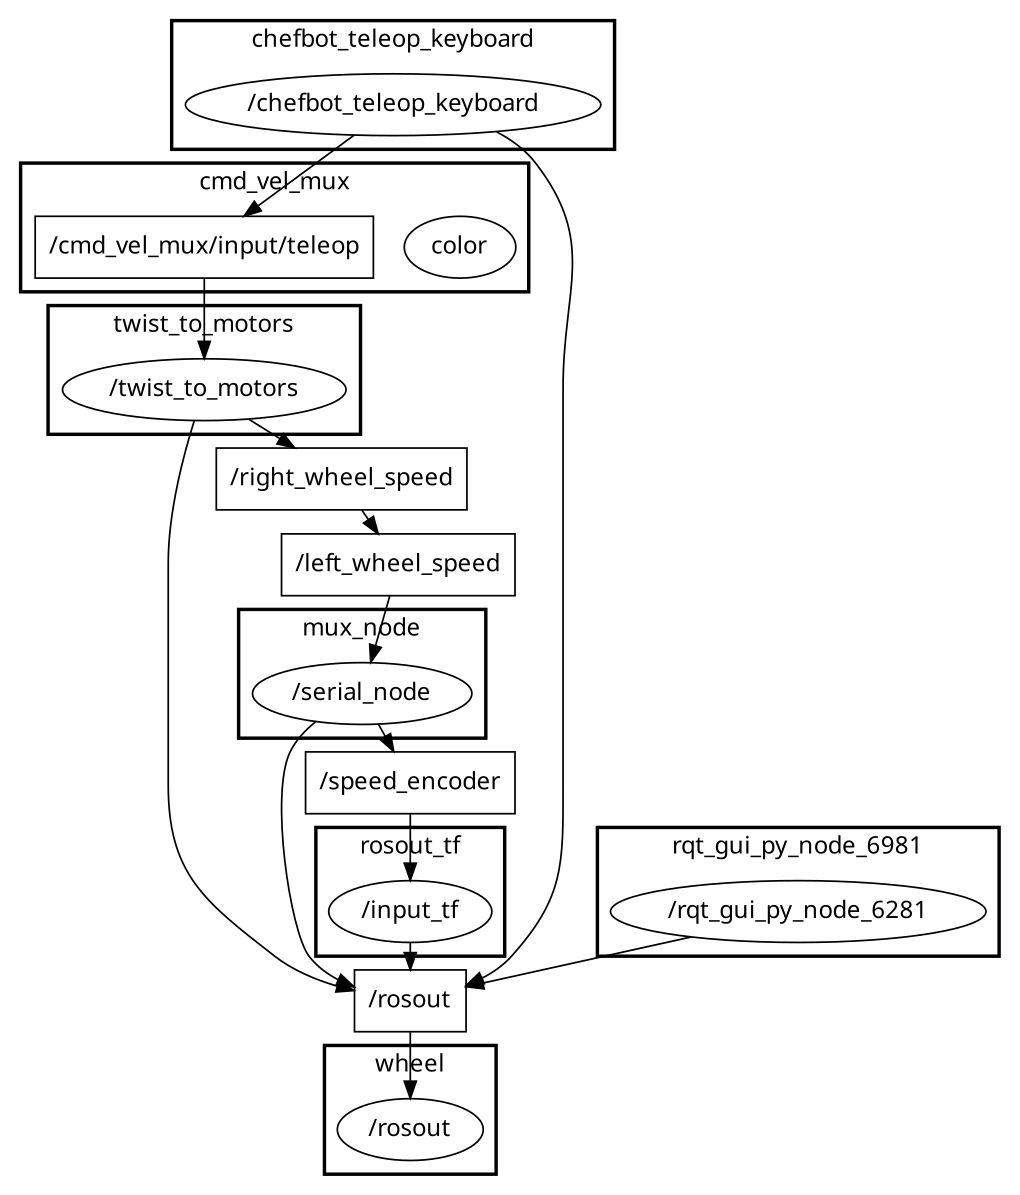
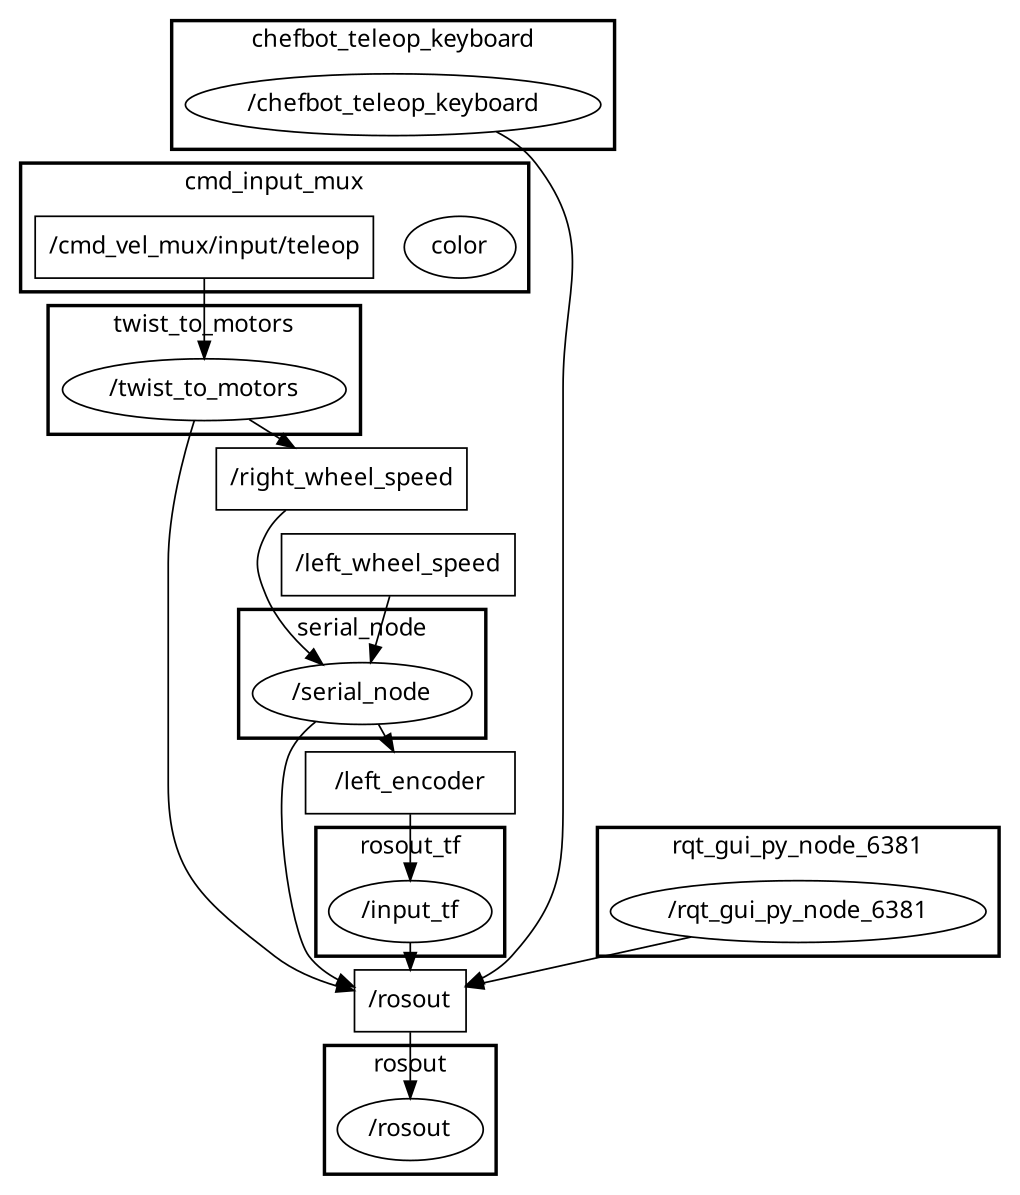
edge "/chefbot_teleop_keyboard" -> "/cmd_vel_mux/input/teleop": removed
cluster "cmd_vel_mux": label "cmd_vel_mux" -> "cmd_input_mux"
edge "/right_wheel_speed" -> "/left_wheel_speed": now "/right_wheel_speed" -> "/serial_node"
cluster "mux_node": label "mux_node" -> "serial_node"
node "/speed_encoder": label "/speed_encoder" -> "/left_encoder"
cluster "rqt_gui_py_node_6981": label "rqt_gui_py_node_6981" -> "rqt_gui_py_node_6381"
node "/rqt_gui_py_node_6281": label "/rqt_gui_py_node_6281" -> "/rqt_gui_py_node_6381"
cluster "wheel": label "wheel" -> "rosout"
